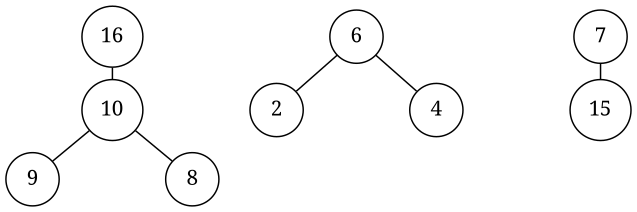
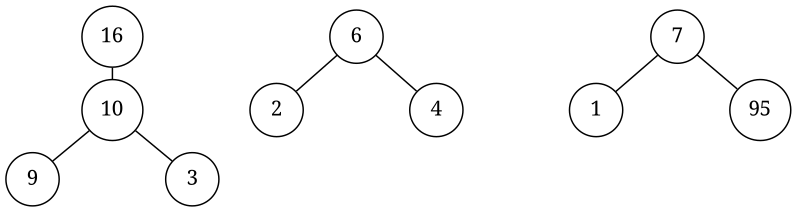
node "1": added
node "15": label "15" -> "95"
node "8": label "8" -> "3"
